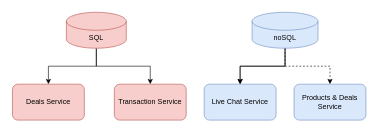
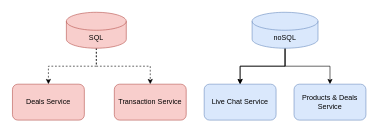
edge "SQL" -> "Deals Service": style solid -> dashed
edge "SQL" -> "Transaction Service": style solid -> dashed
edge "noSQL" -> "Products & Deals Service": style dashed -> solid
